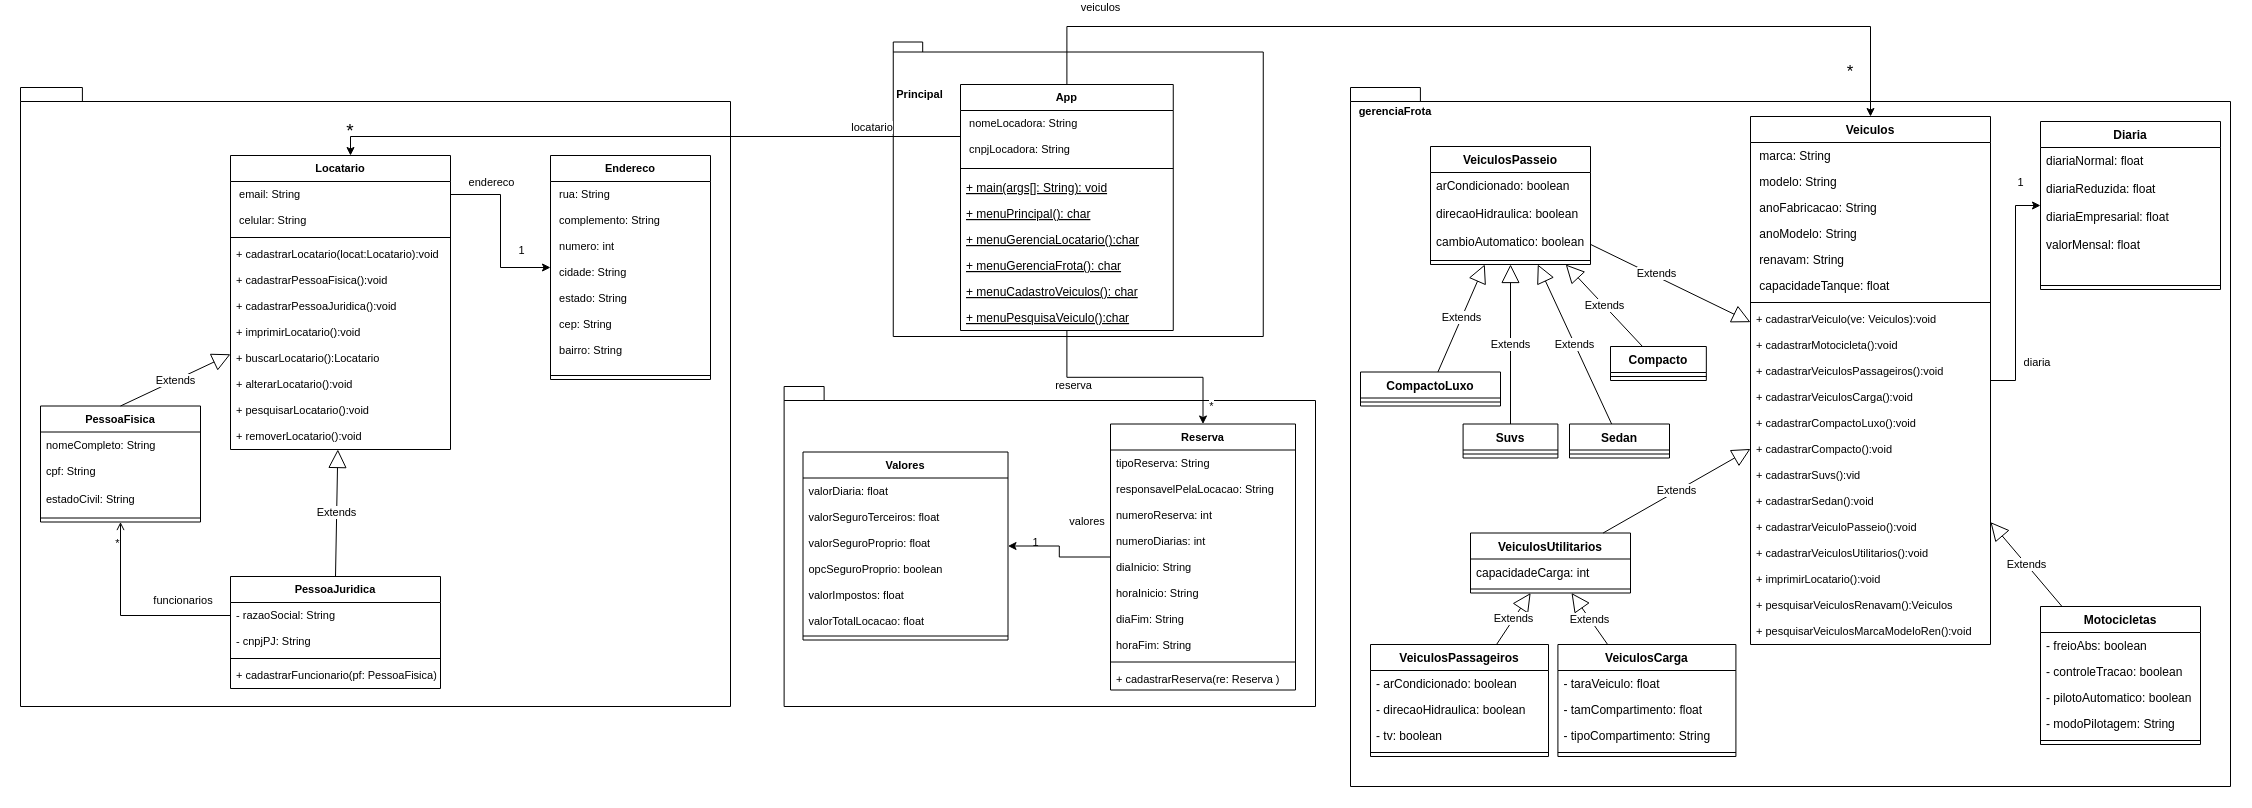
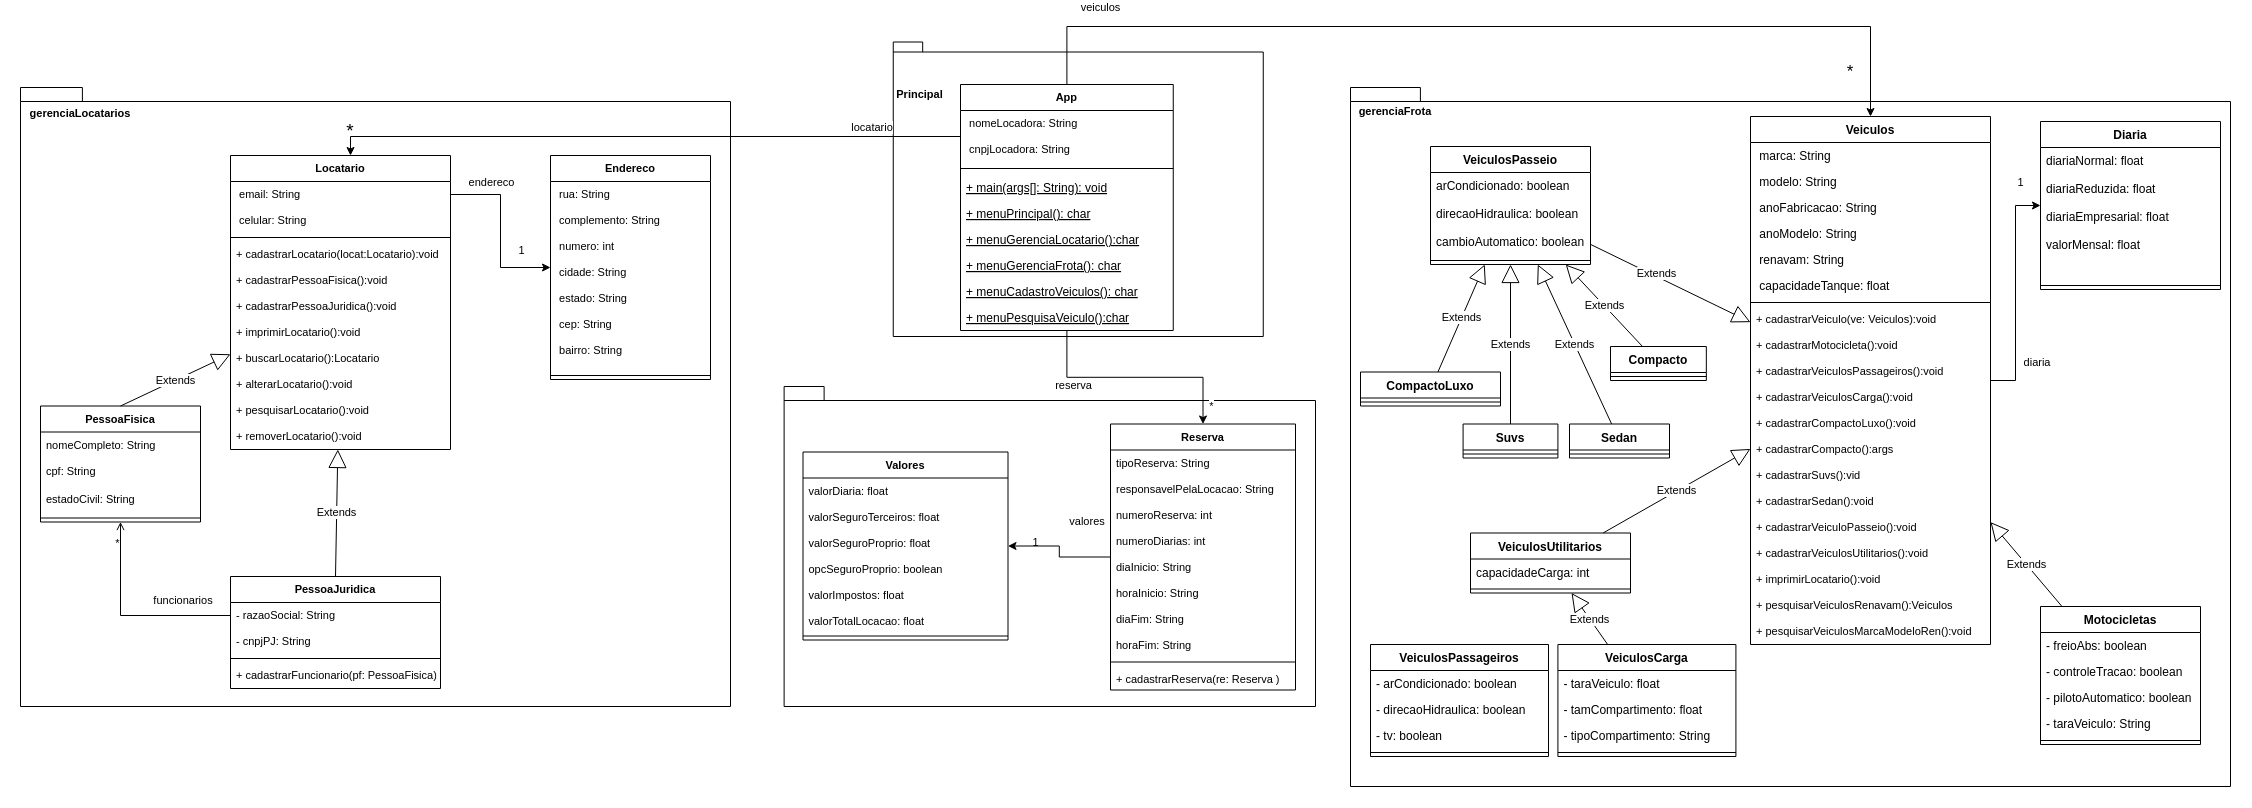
node "gerenciaLocatarios": added
node "+ cadastrarCompacto():void": label "+ cadastrarCompacto():void" -> "+ cadastrarCompacto():args"
edge "VeiculosPassageiros" -> "VeiculosUtilitarios": removed, label "Extends"
node "- modoPilotagem: String": label "- modoPilotagem: String" -> "- taraVeiculo: String"
